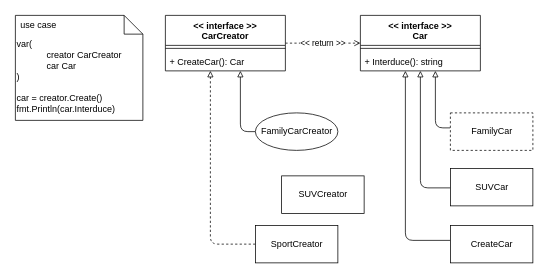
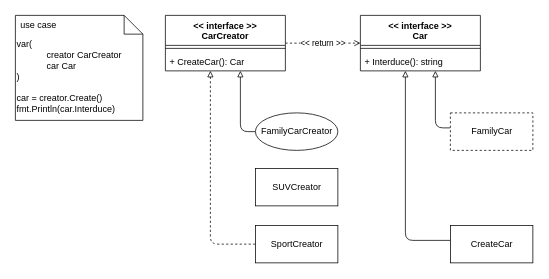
edge "SUVCar" -> "+ Interduce(): string": removed
node "SUVCar": removed
node "SUVCreator": moved (323, 195) -> (297, 187)
